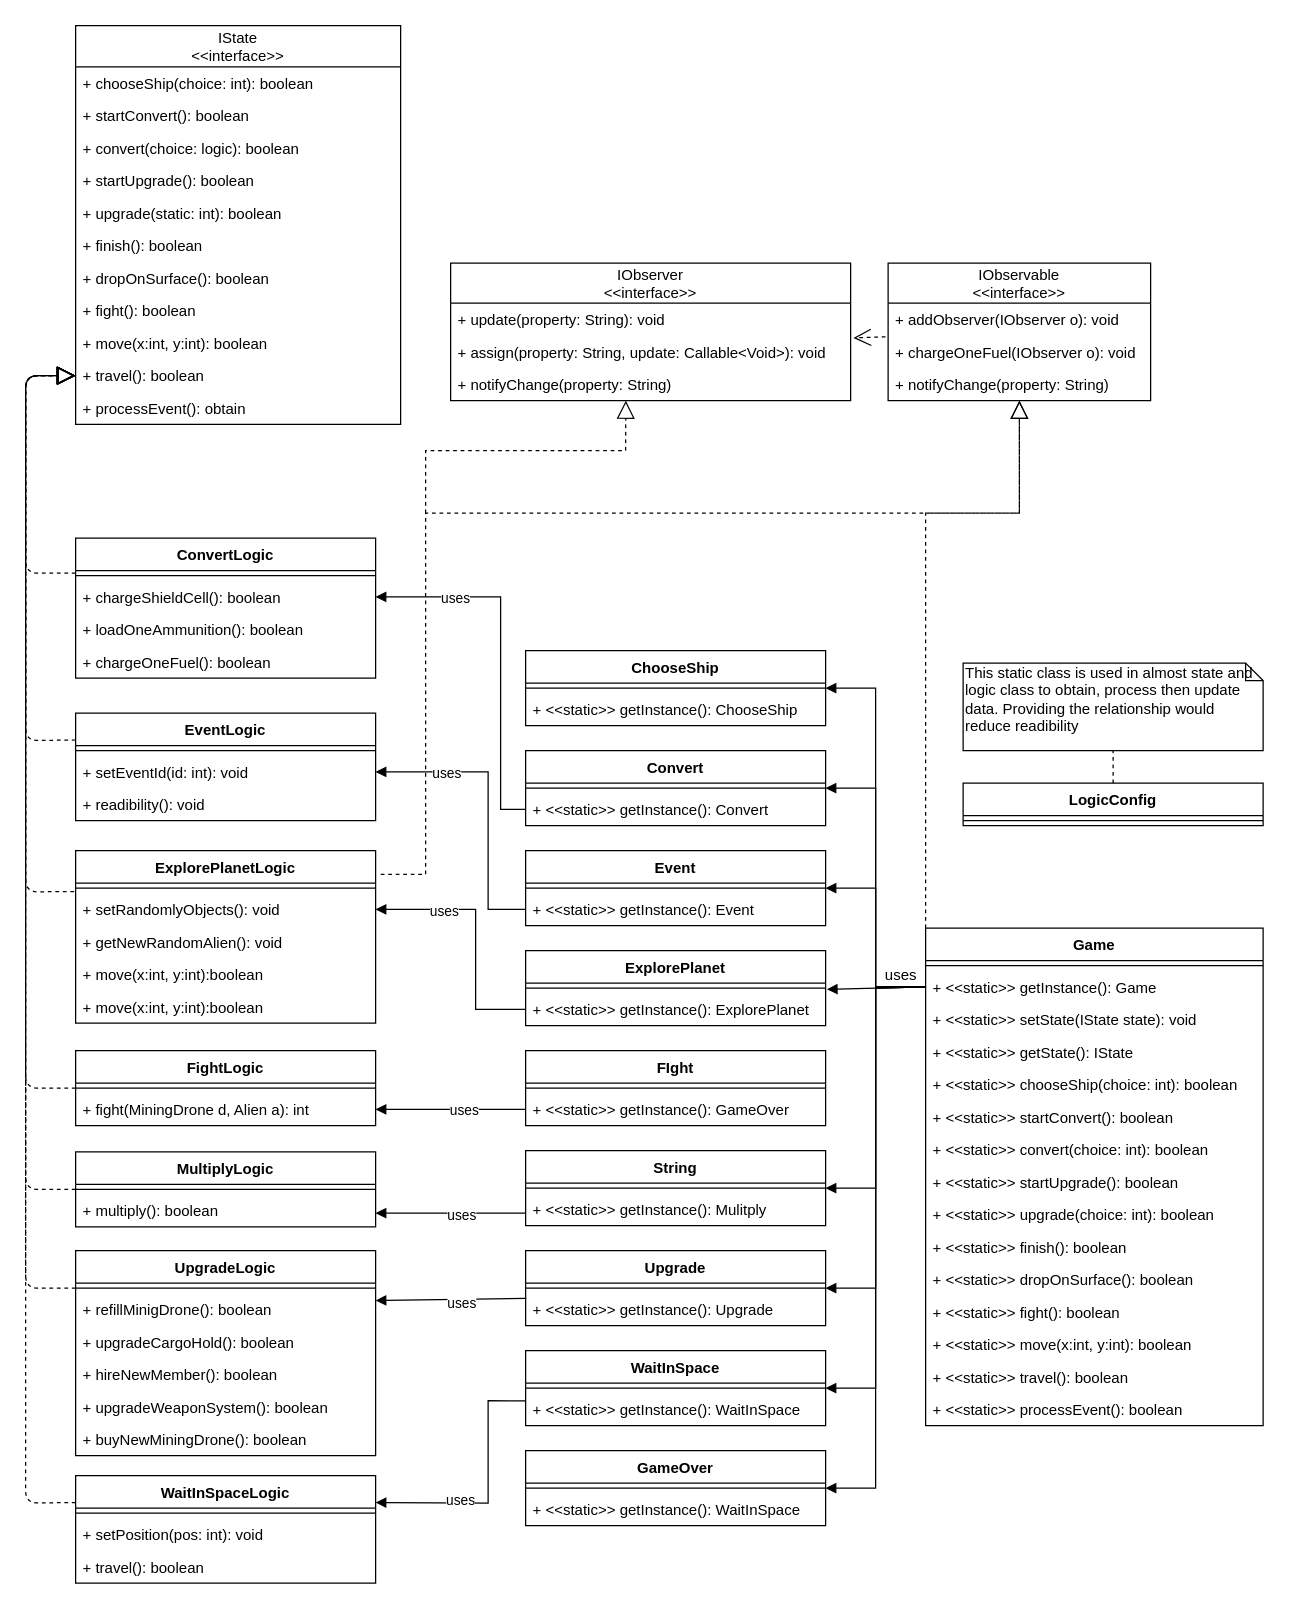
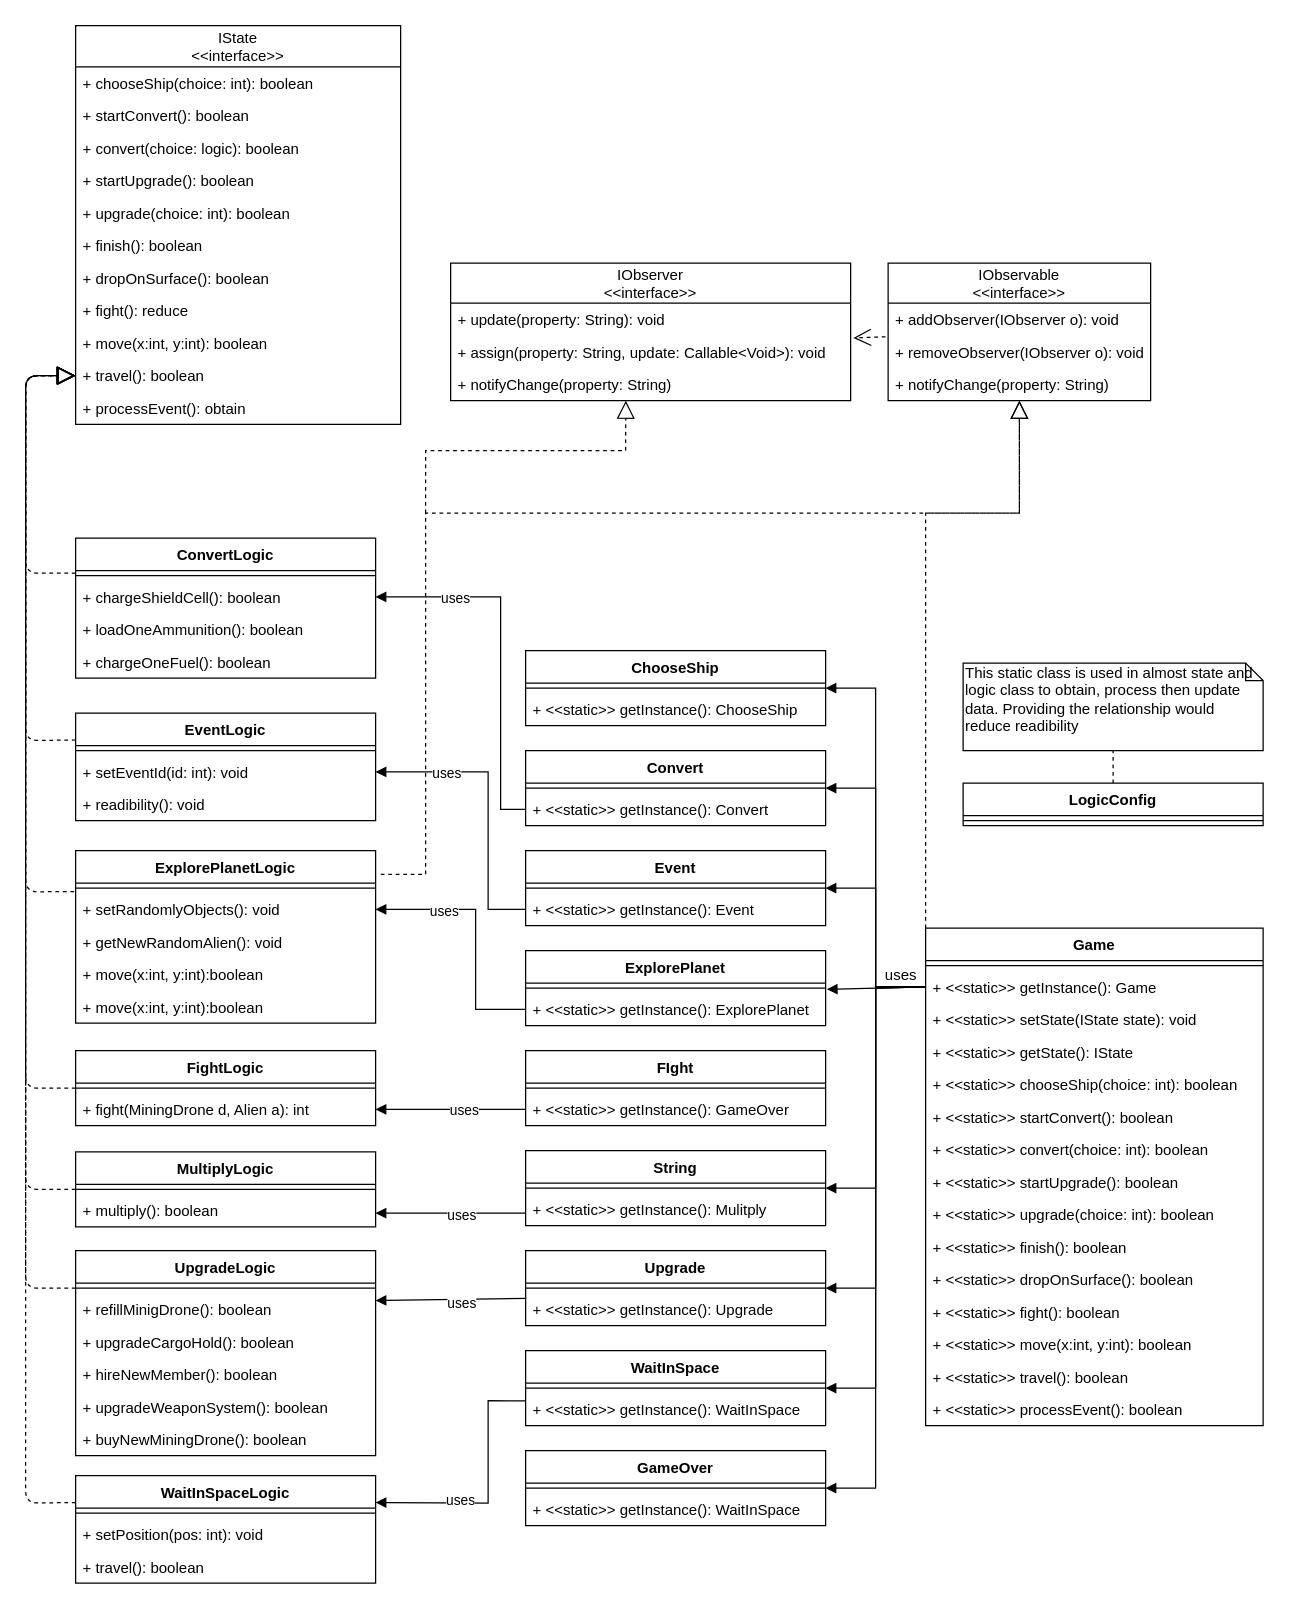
node "+ upgrade(static: int): boolean": label "+ upgrade(static: int): boolean" -> "+ upgrade(choice: int): boolean"
node "+ fight(): boolean": label "+ fight(): boolean" -> "+ fight(): reduce"
node "+ chargeOneFuel(IObserver o): void": label "+ chargeOneFuel(IObserver o): void" -> "+ removeObserver(IObserver o): void"
